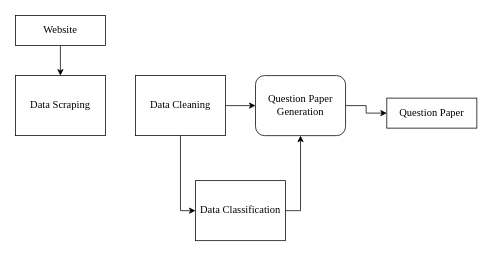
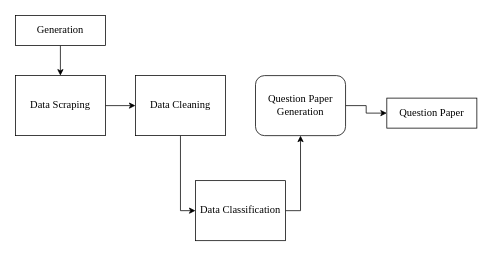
node "Website": label "Website" -> "Generation"
edge "Data Scraping" -> "Data Cleaning": added
edge "Data Cleaning" -> "Question Paper Generation": removed
